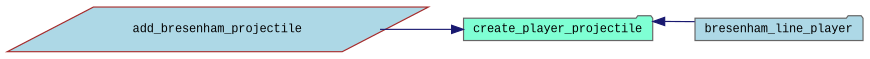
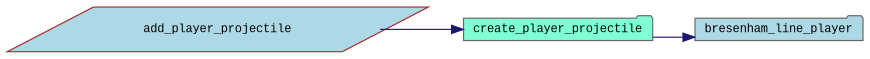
edge "bresenham_line_player" -> "create_player_projectile": reversed
node "add_bresenham_projectile": label "add_bresenham_projectile" -> "add_player_projectile"
